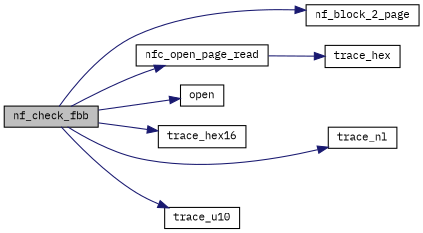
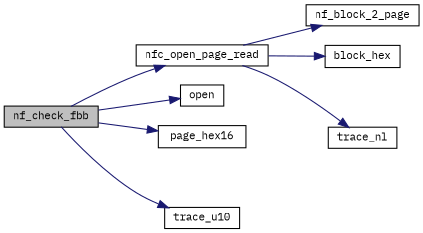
edge "nf_check_fbb" -> "nf_block_2_page": now "nfc_open_page_read" -> "nf_block_2_page"
node "trace_hex": label "trace_hex" -> "block_hex"
node "trace_hex16": label "trace_hex16" -> "page_hex16"
edge "nf_check_fbb" -> "trace_nl": now "nfc_open_page_read" -> "trace_nl"
